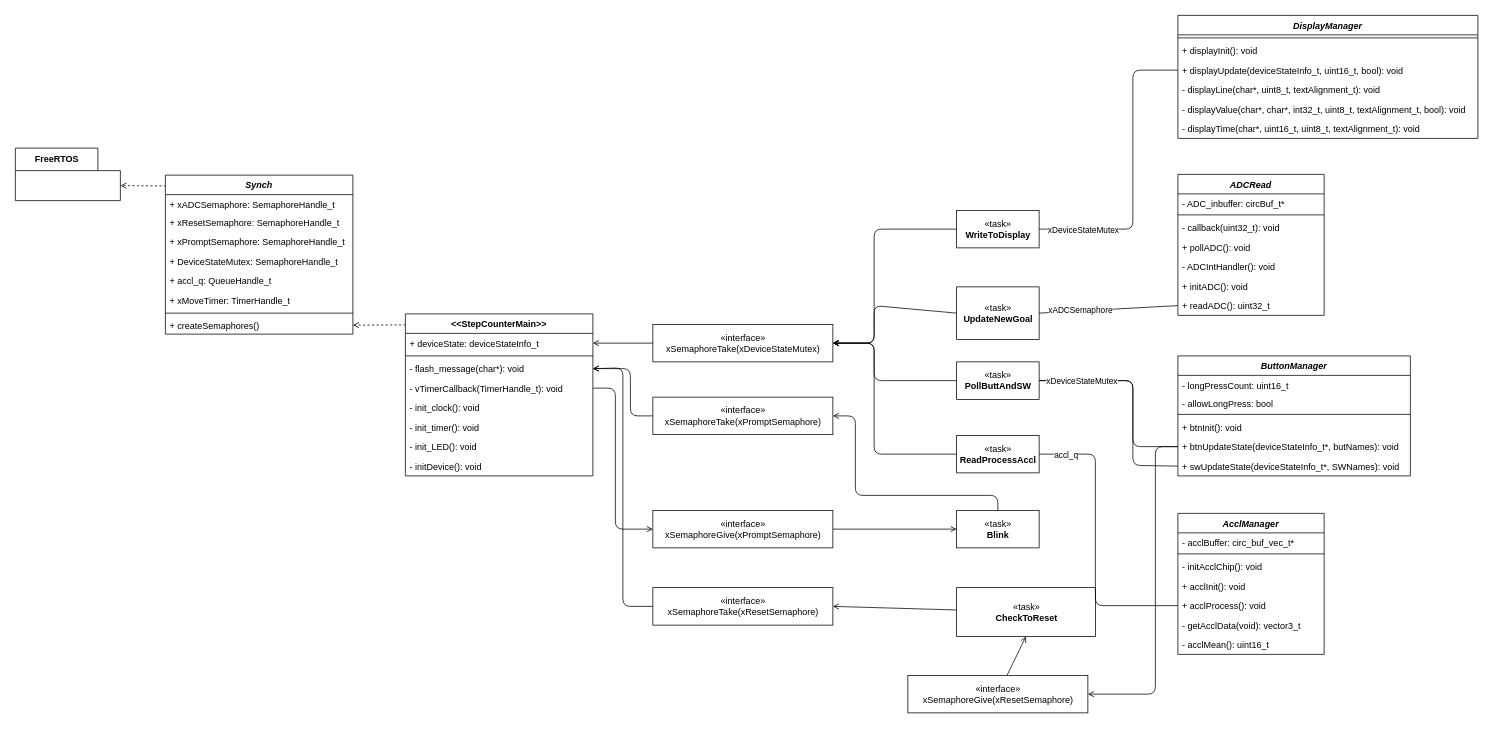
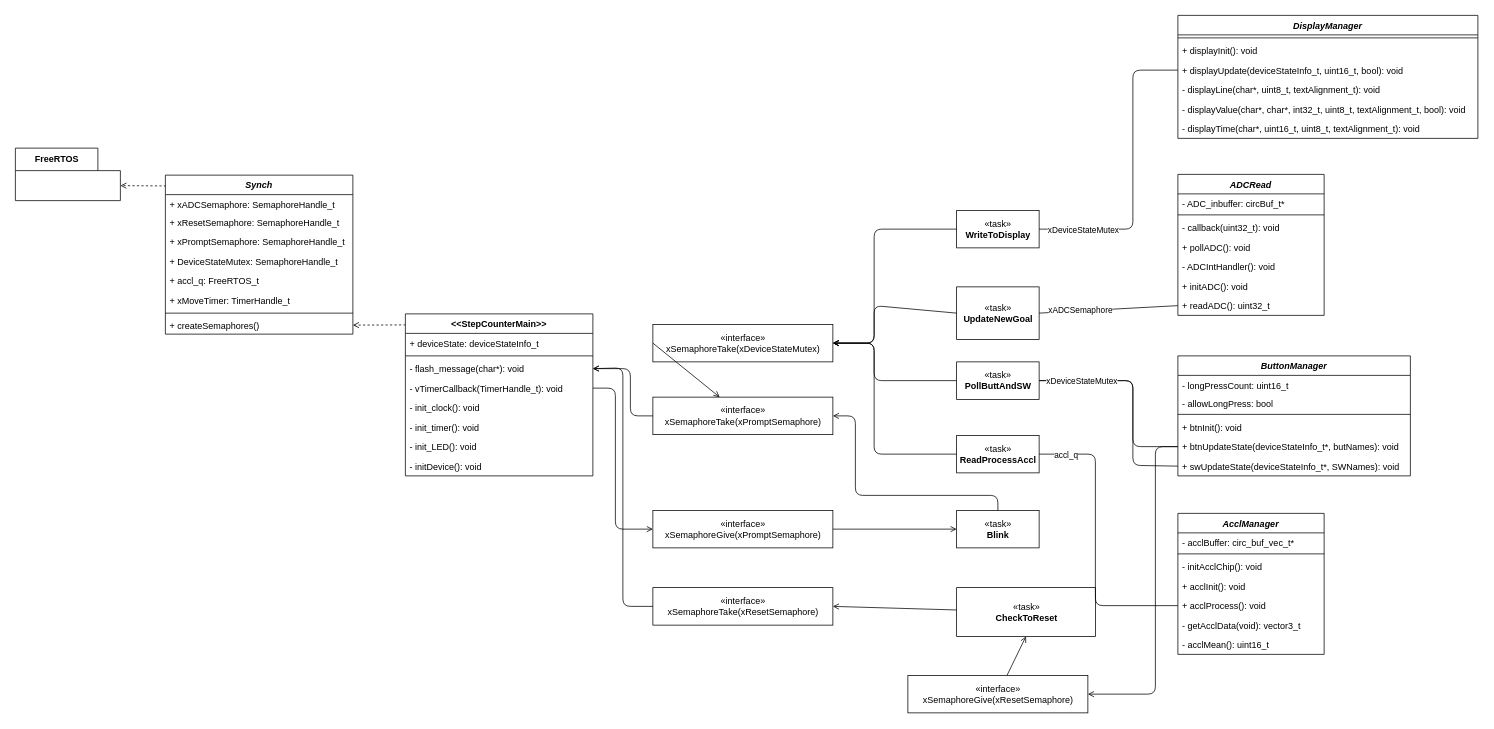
node "+ accl_q: QueueHandle_t": label "+ accl_q: QueueHandle_t" -> "+ accl_q: FreeRTOS_t"
edge "«interface» xSemaphoreTake(xDeviceStateMutex)" -> "+ deviceState: deviceStateInfo_t": now "«interface» xSemaphoreTake(xDeviceStateMutex)" -> "«interface» xSemaphoreTake(xPromptSemaphore)"
